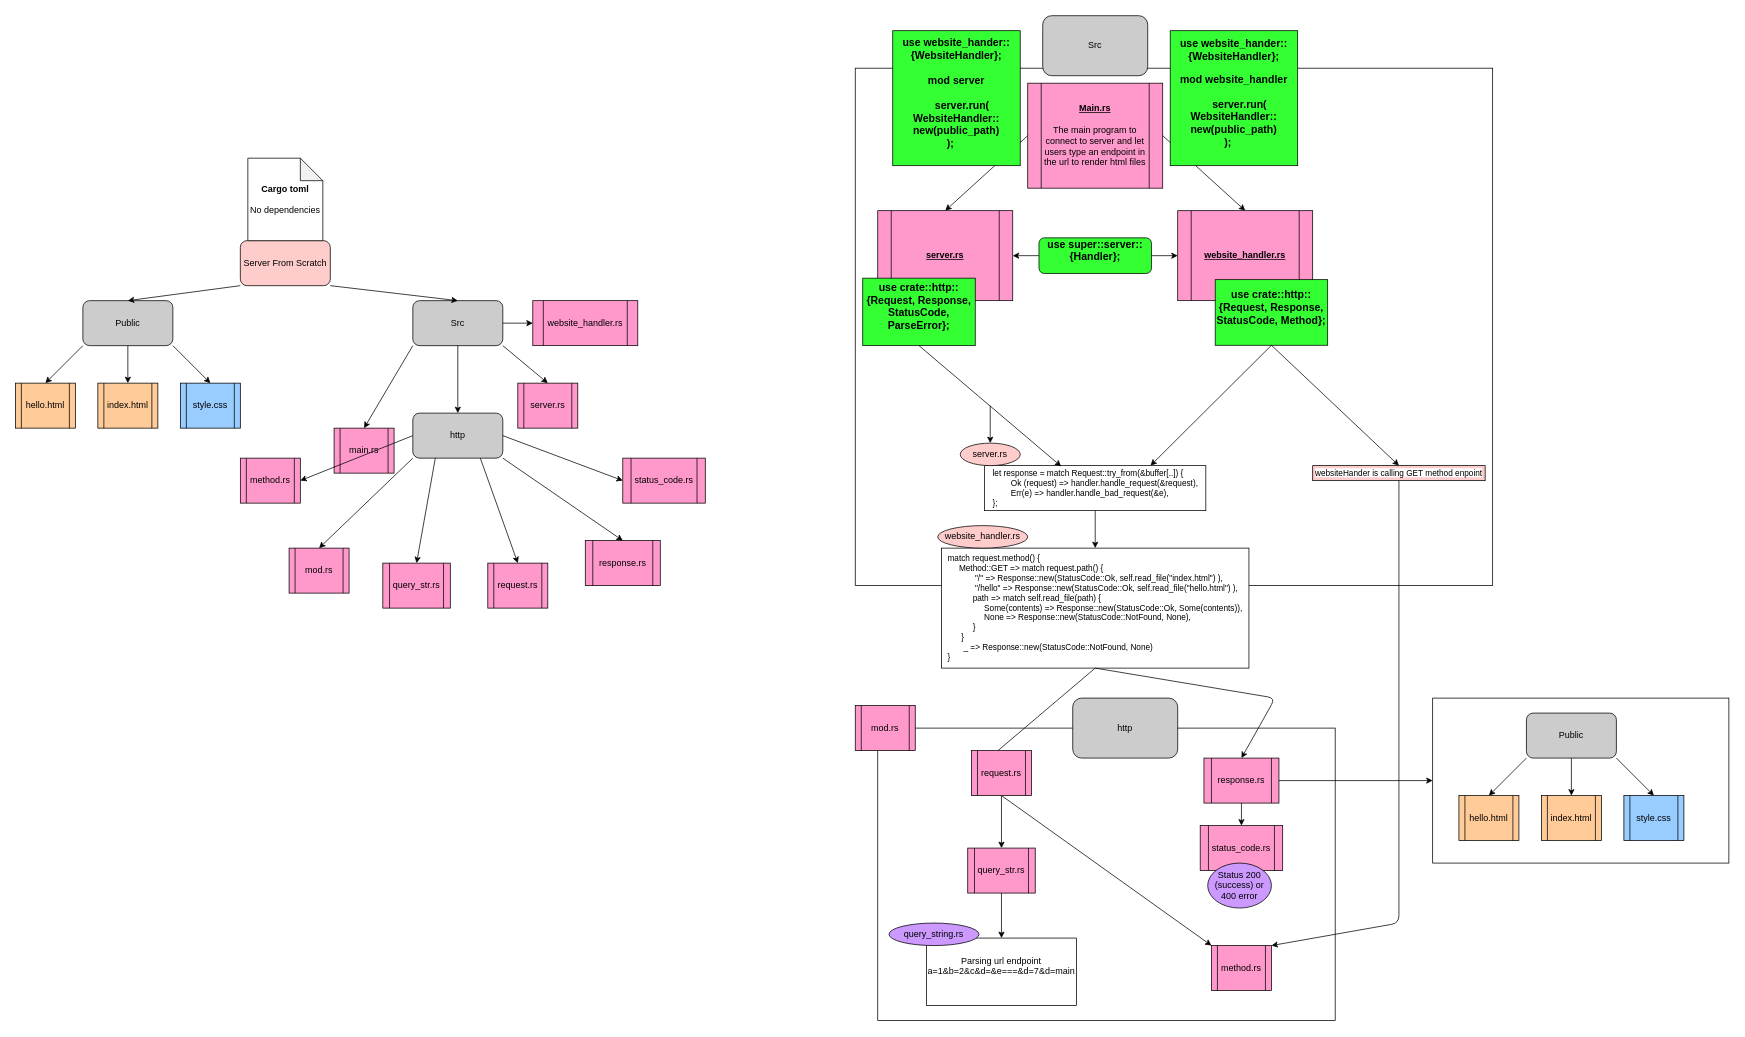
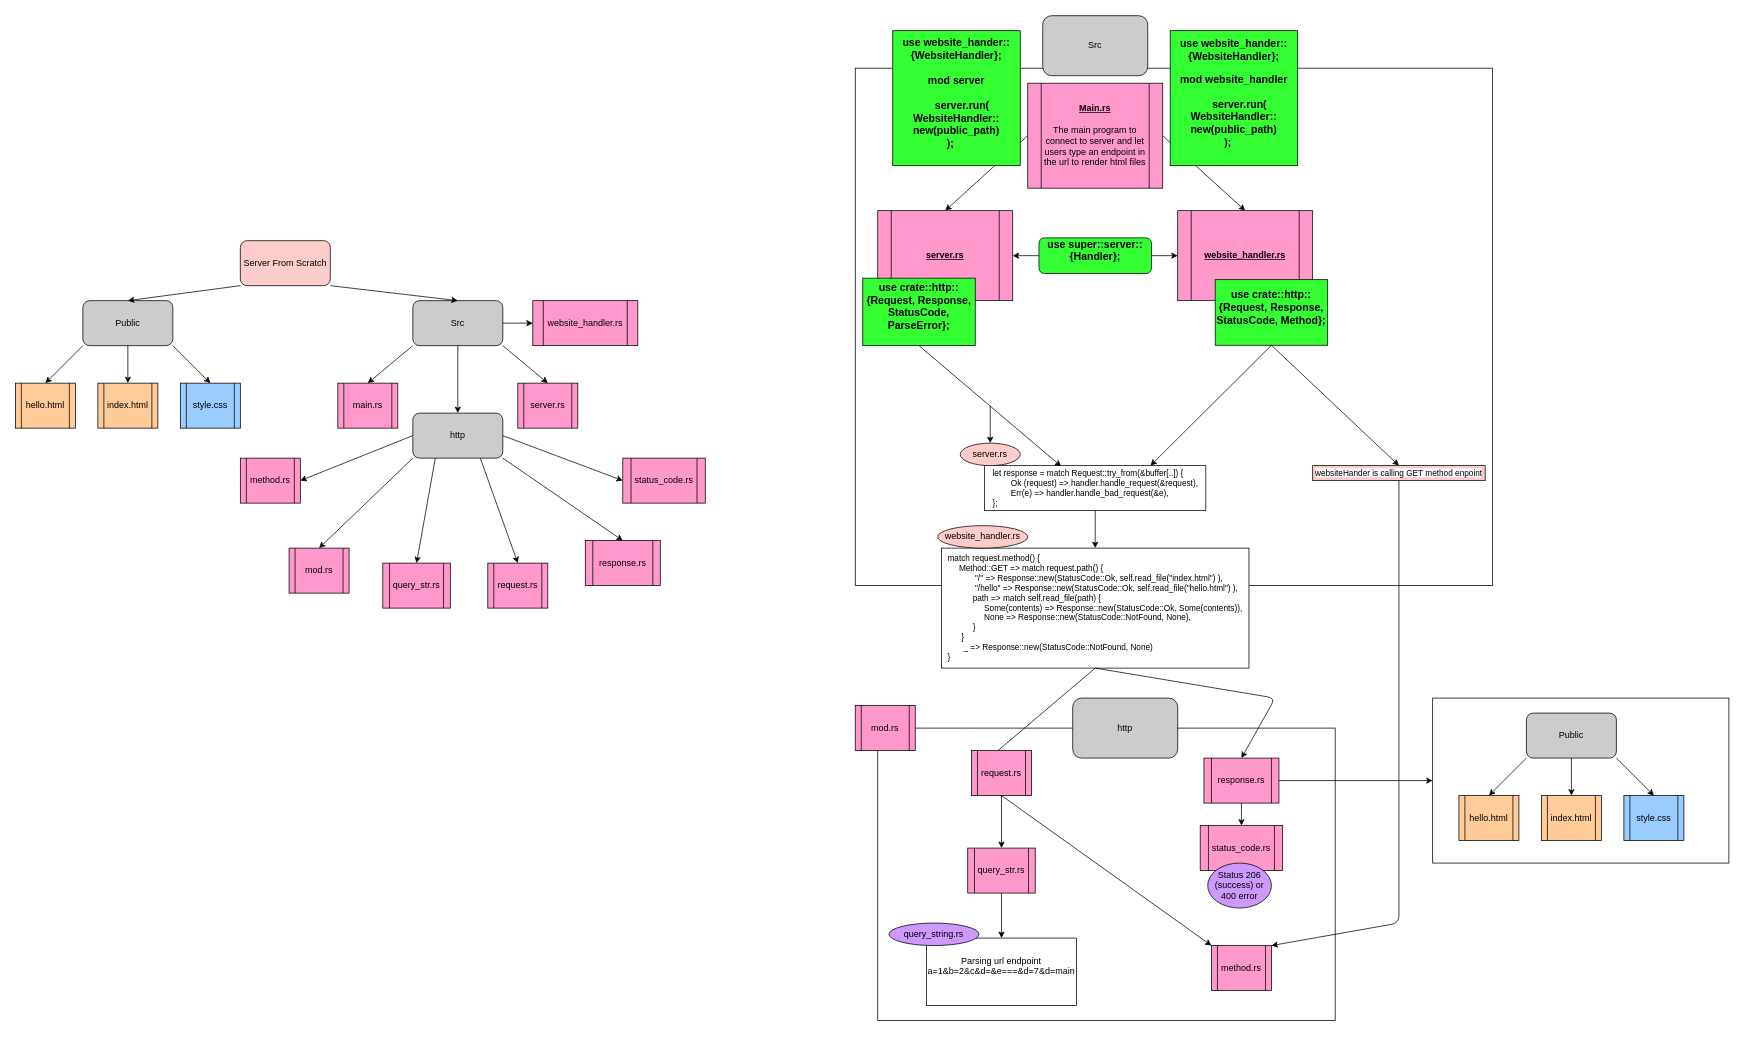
node "Cargo toml No dependencies": removed
node "main.rs": moved (364, 450) -> (368, 405)
node "Status 200 (success) or 400 error": label "Status 200 (success) or 400 error" -> "Status 206 (success) or 400 error"
